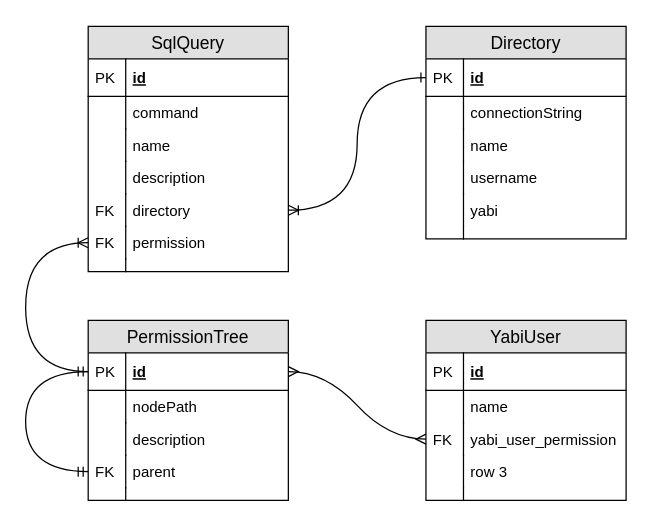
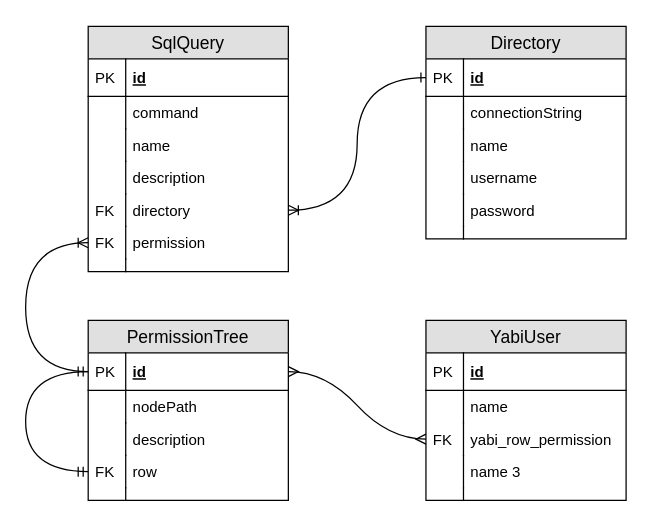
node "yabi": label "yabi" -> "password"
node "yabi_user_permission": label "yabi_user_permission" -> "yabi_row_permission"
node "parent": label "parent" -> "row"
node "row 3": label "row 3" -> "name 3"
